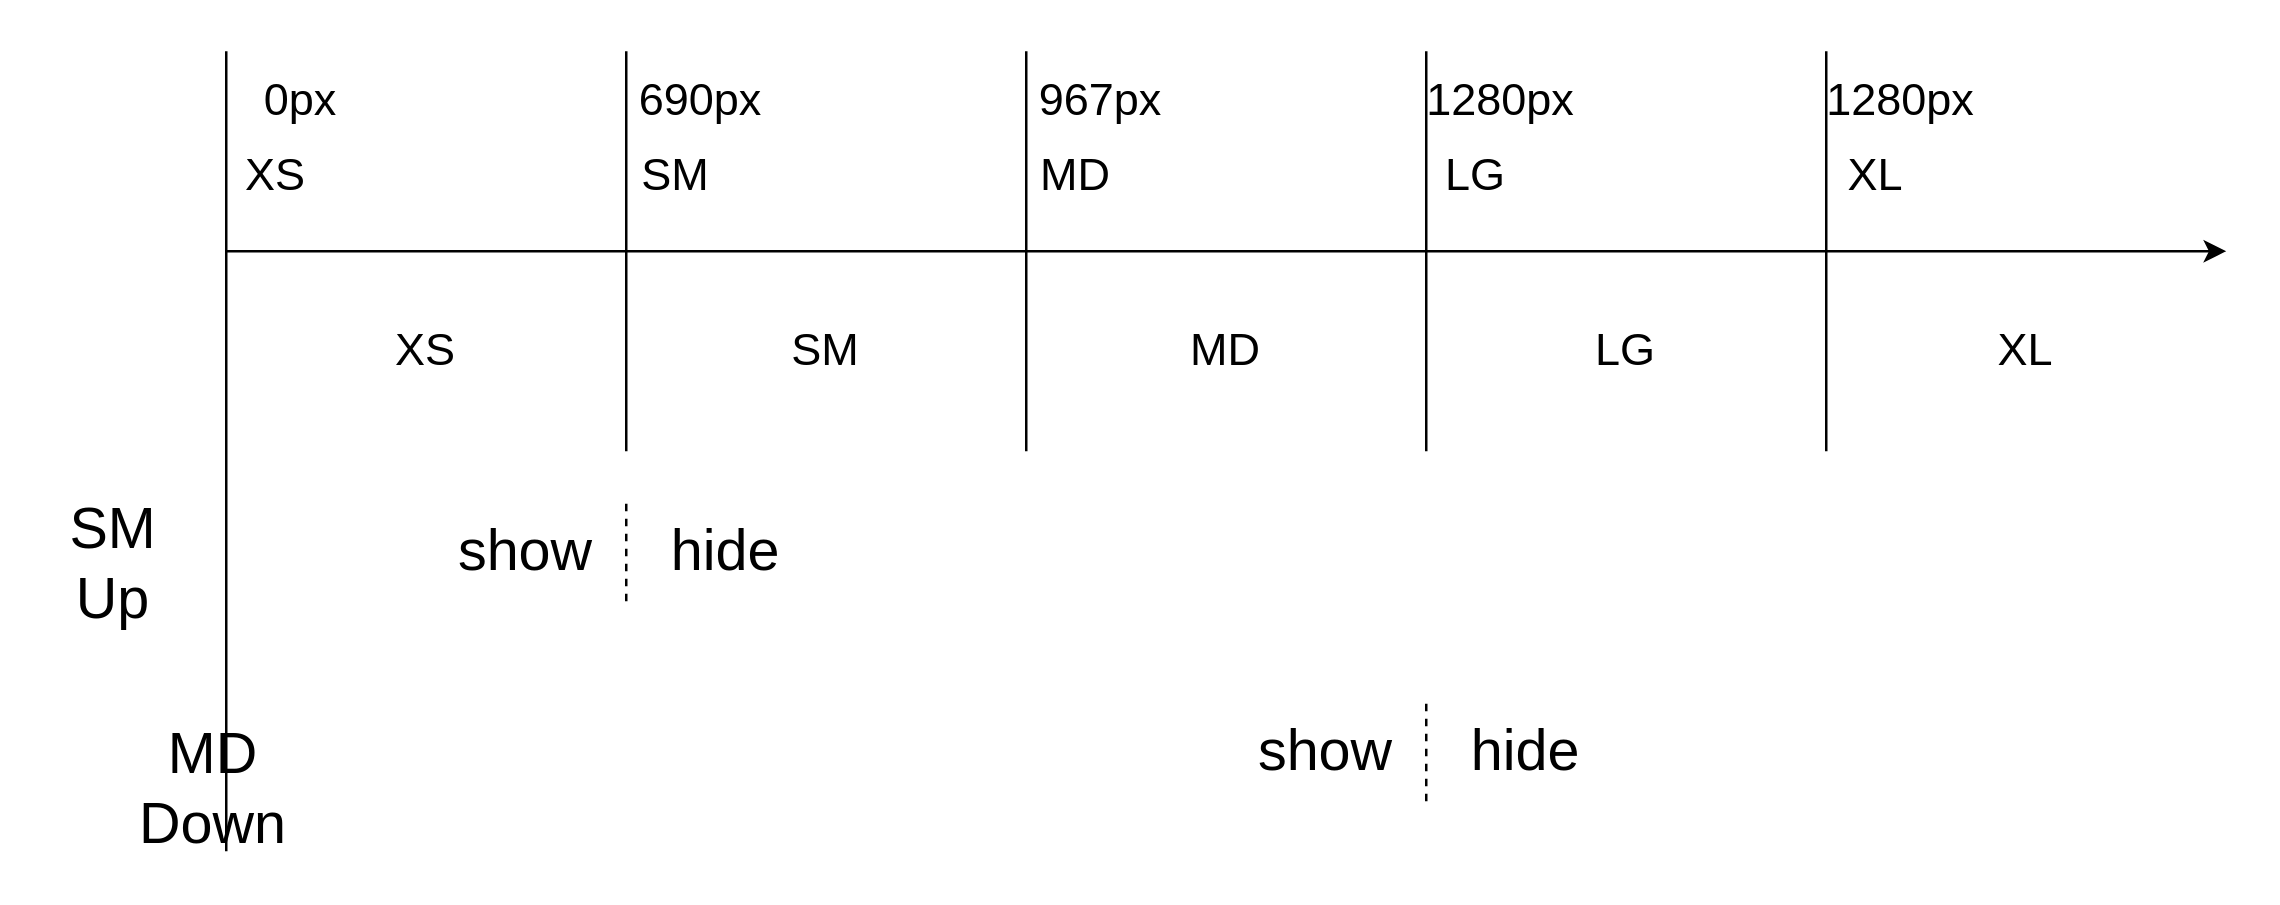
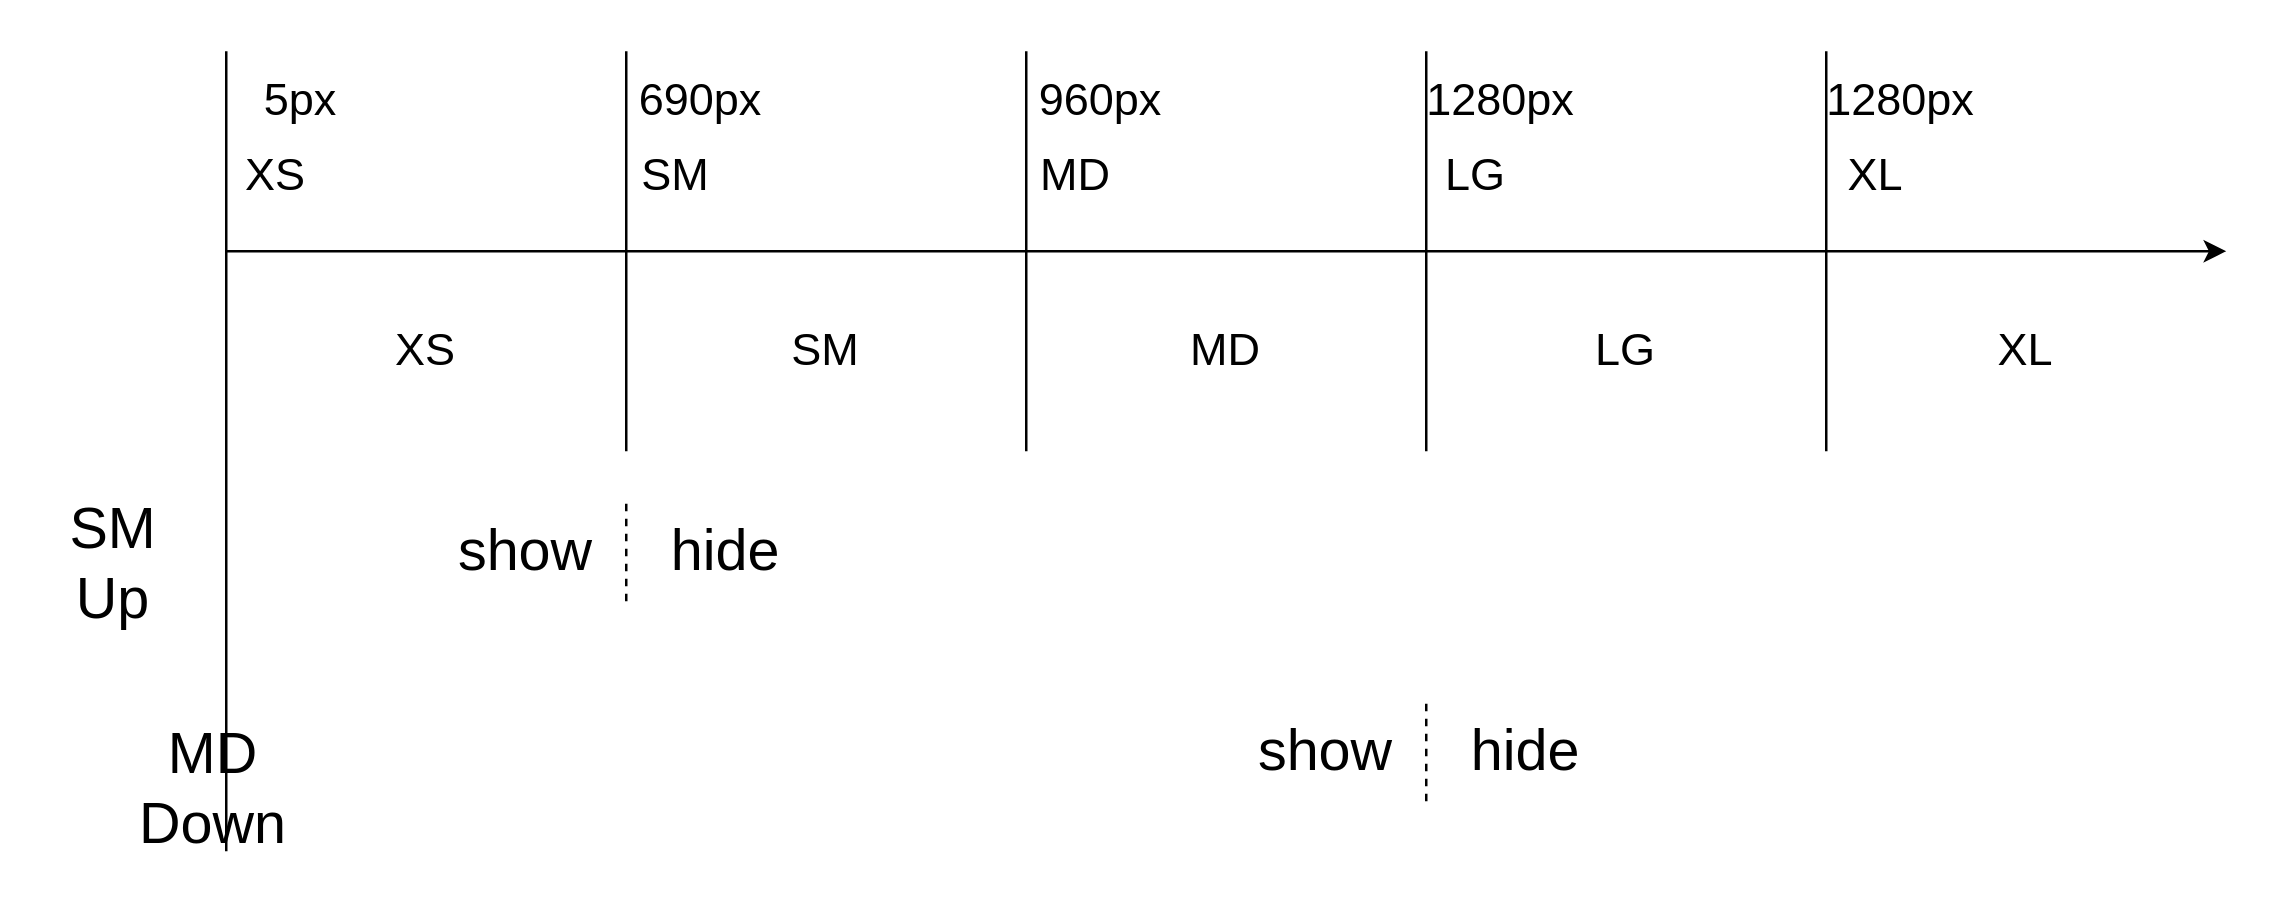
node "0px": label "0px" -> "5px"
node "967px": label "967px" -> "960px"
